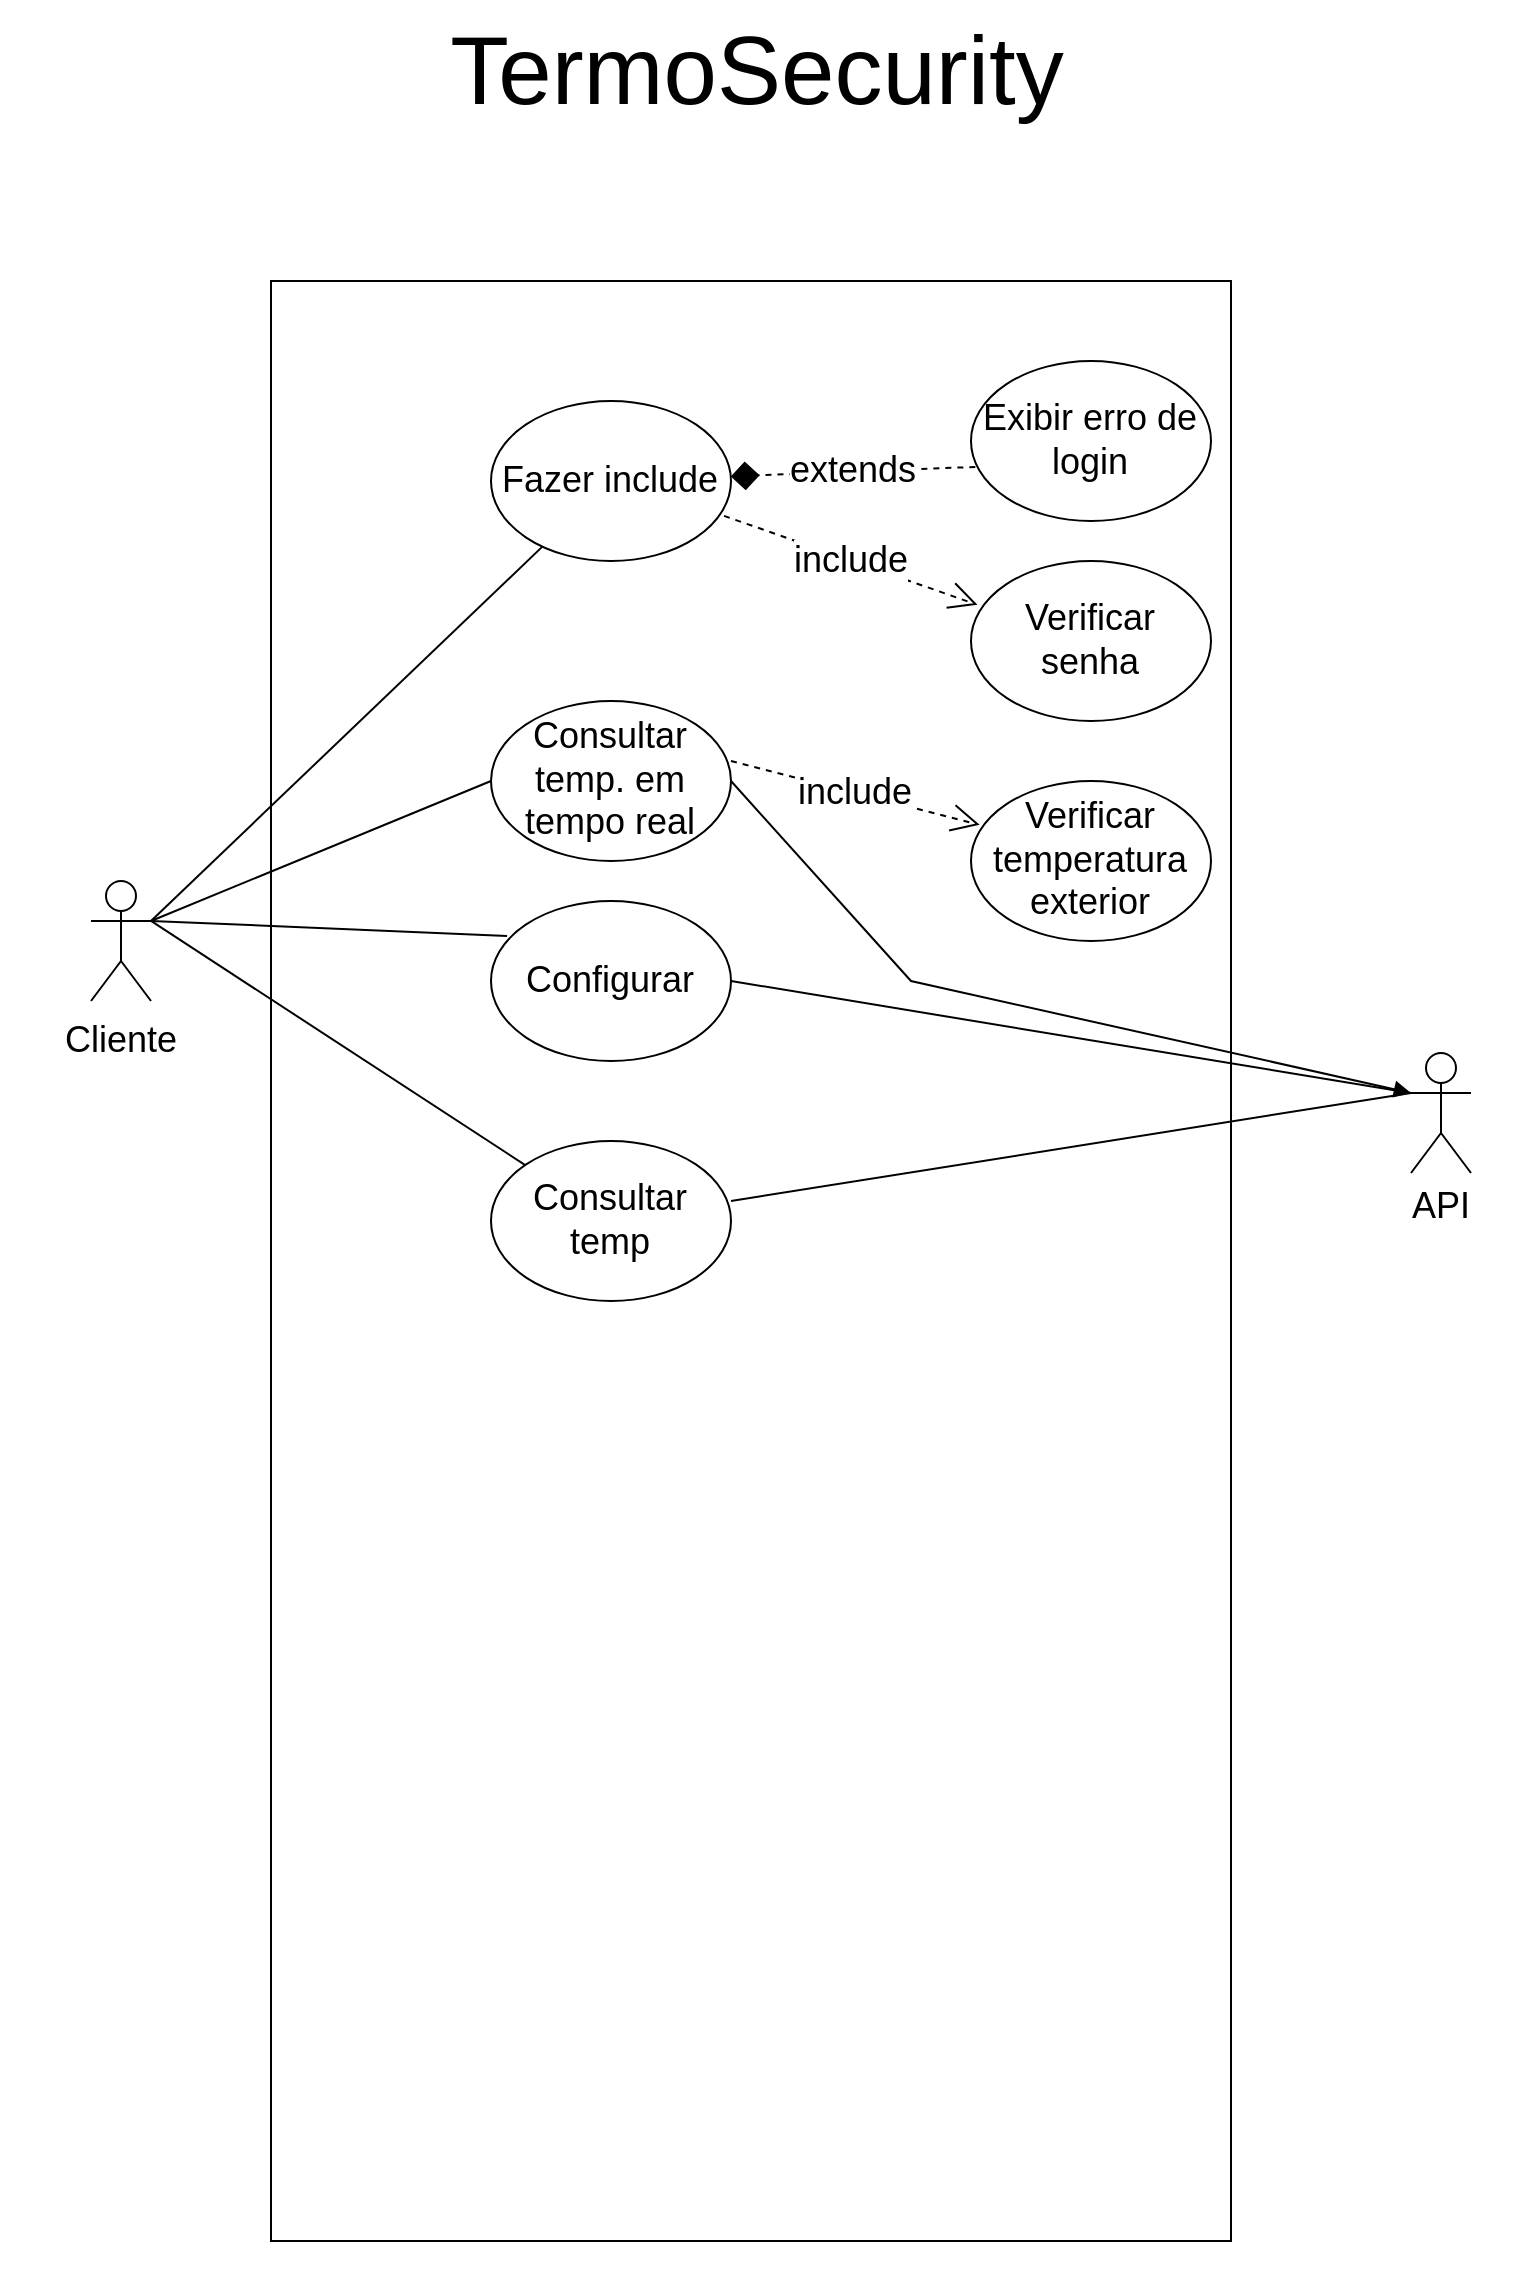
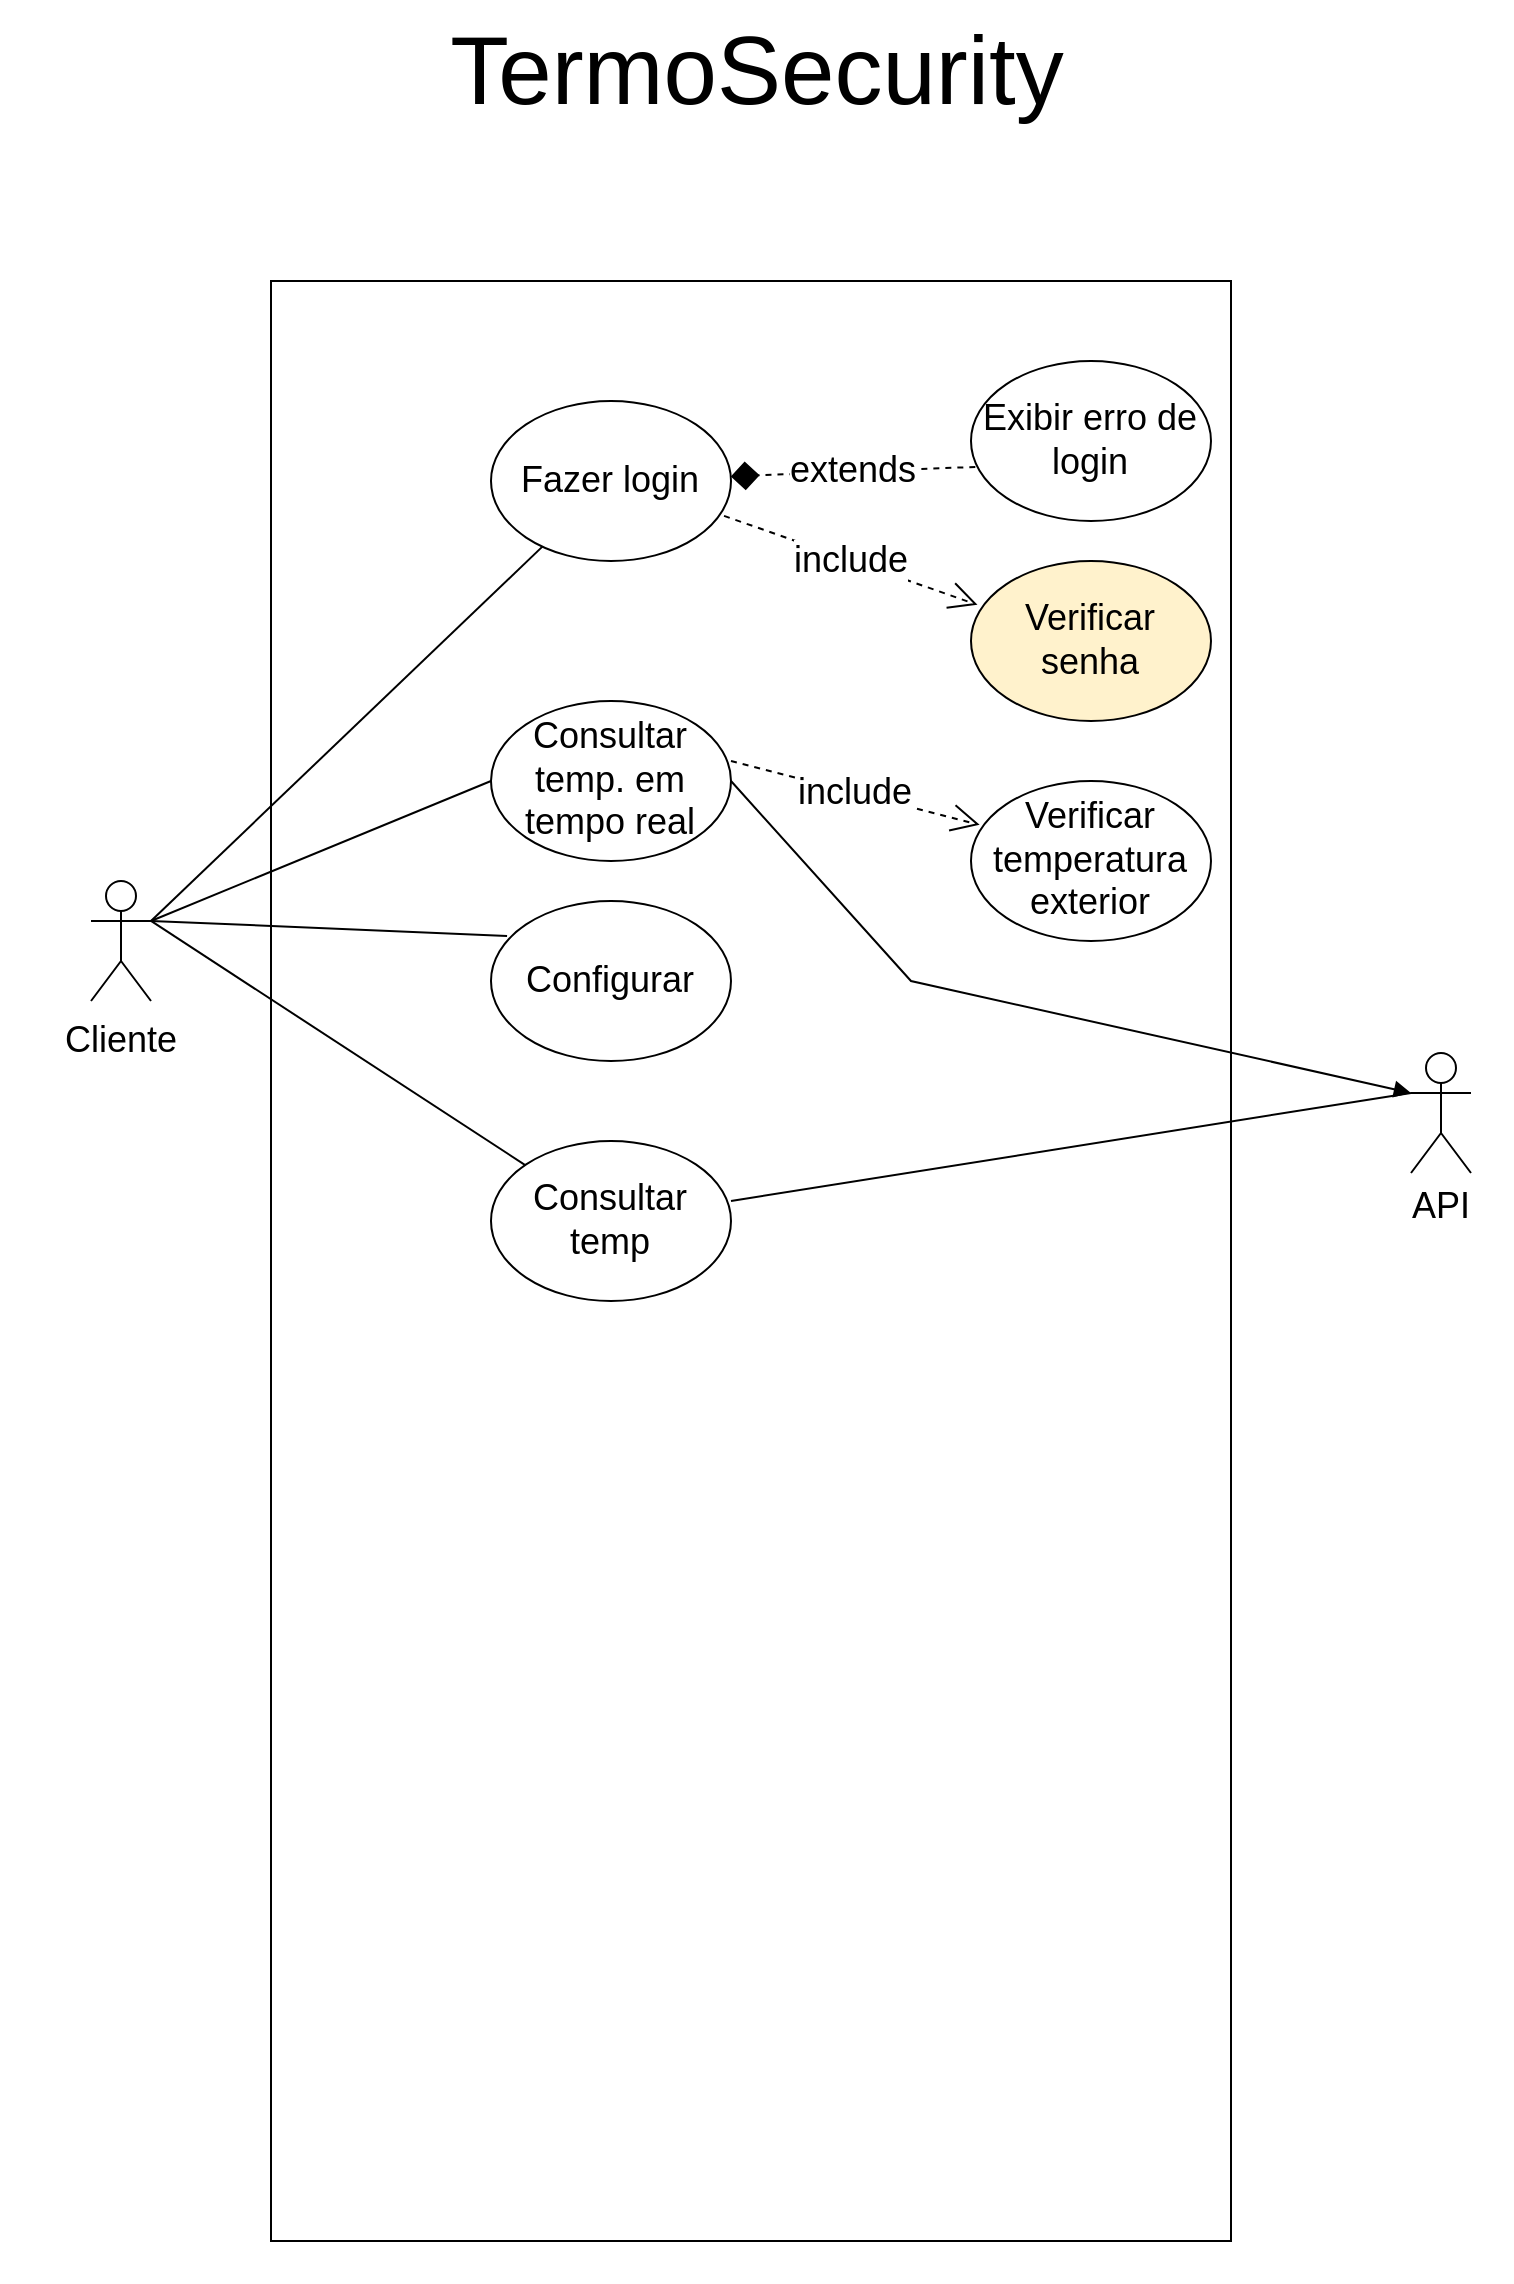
node "Fazer include": label "Fazer include" -> "Fazer login"
node "Verificar senha": fillcolor #ffffff -> #fff2cc
edge "Configurar" -- "API": removed
